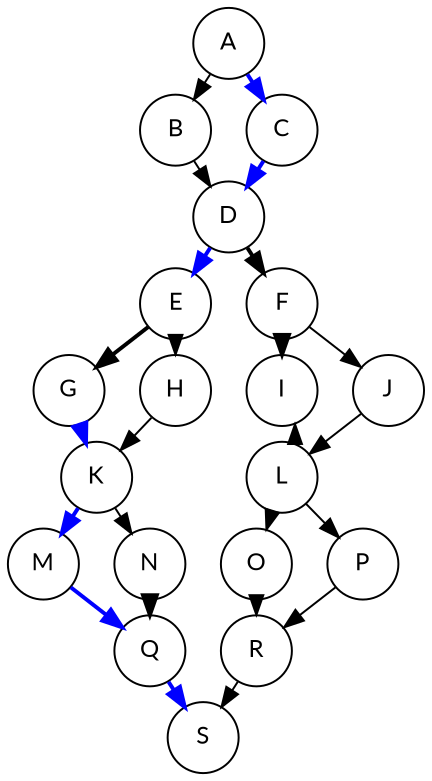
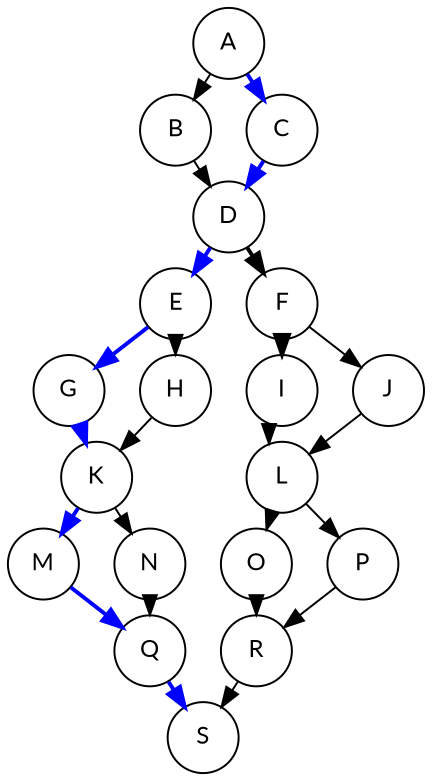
edge "E" -> "G": color black -> blue
edge "L" -> "I": reversed
edge "N" -> "Q": style bold -> solid
